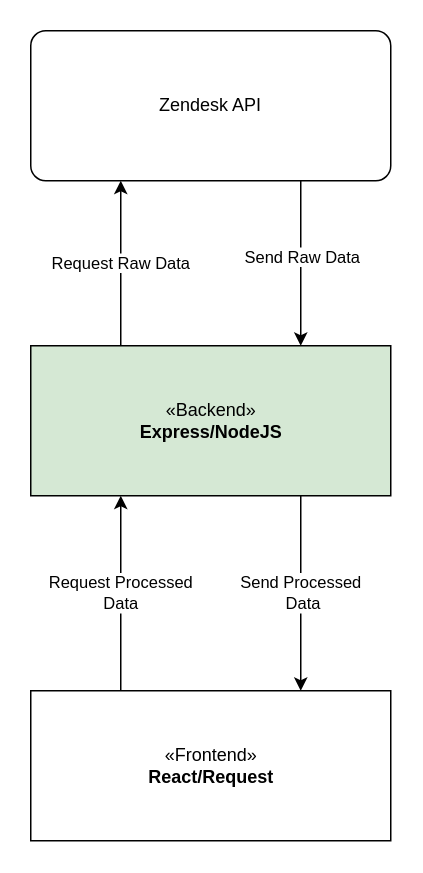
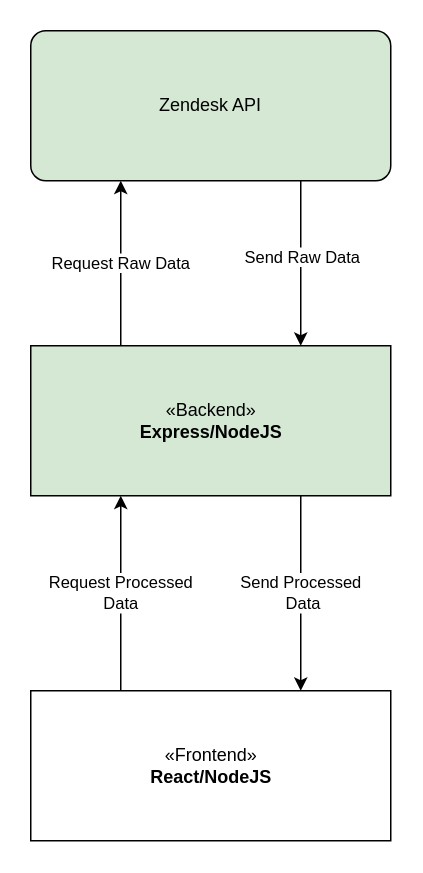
node "Zendesk API": fillcolor #ffffff -> #d5e8d4
node "«Frontend» React/Request": label "«Frontend» React/Request" -> "«Frontend» React/NodeJS"
